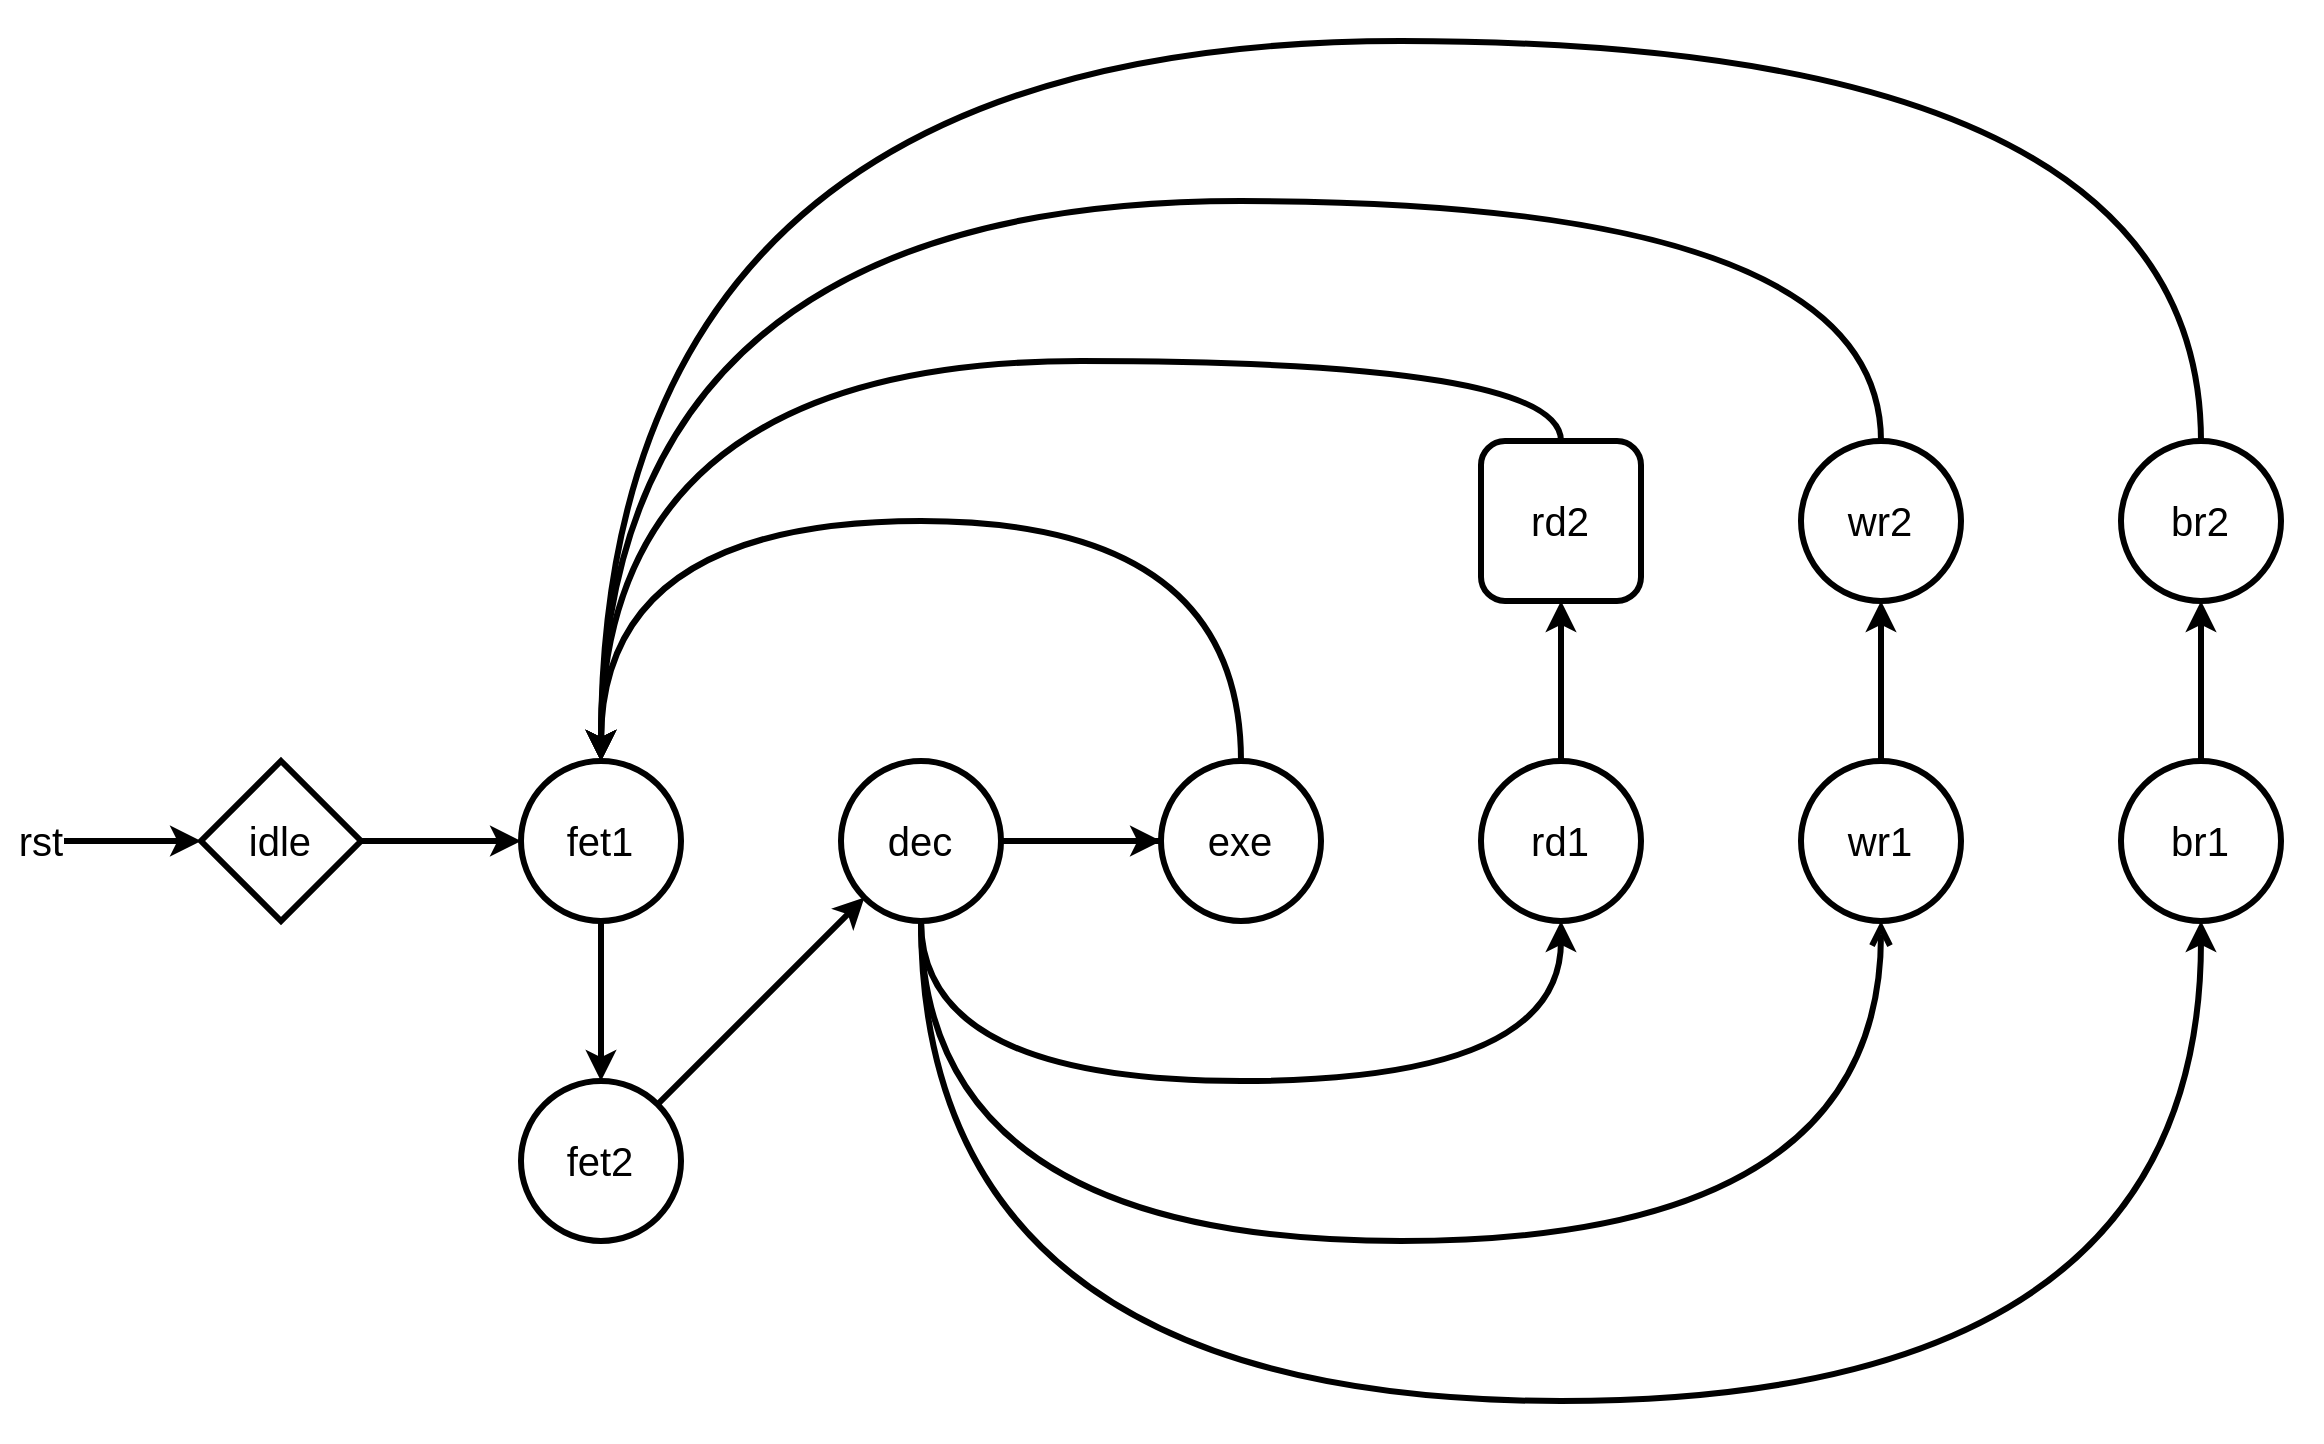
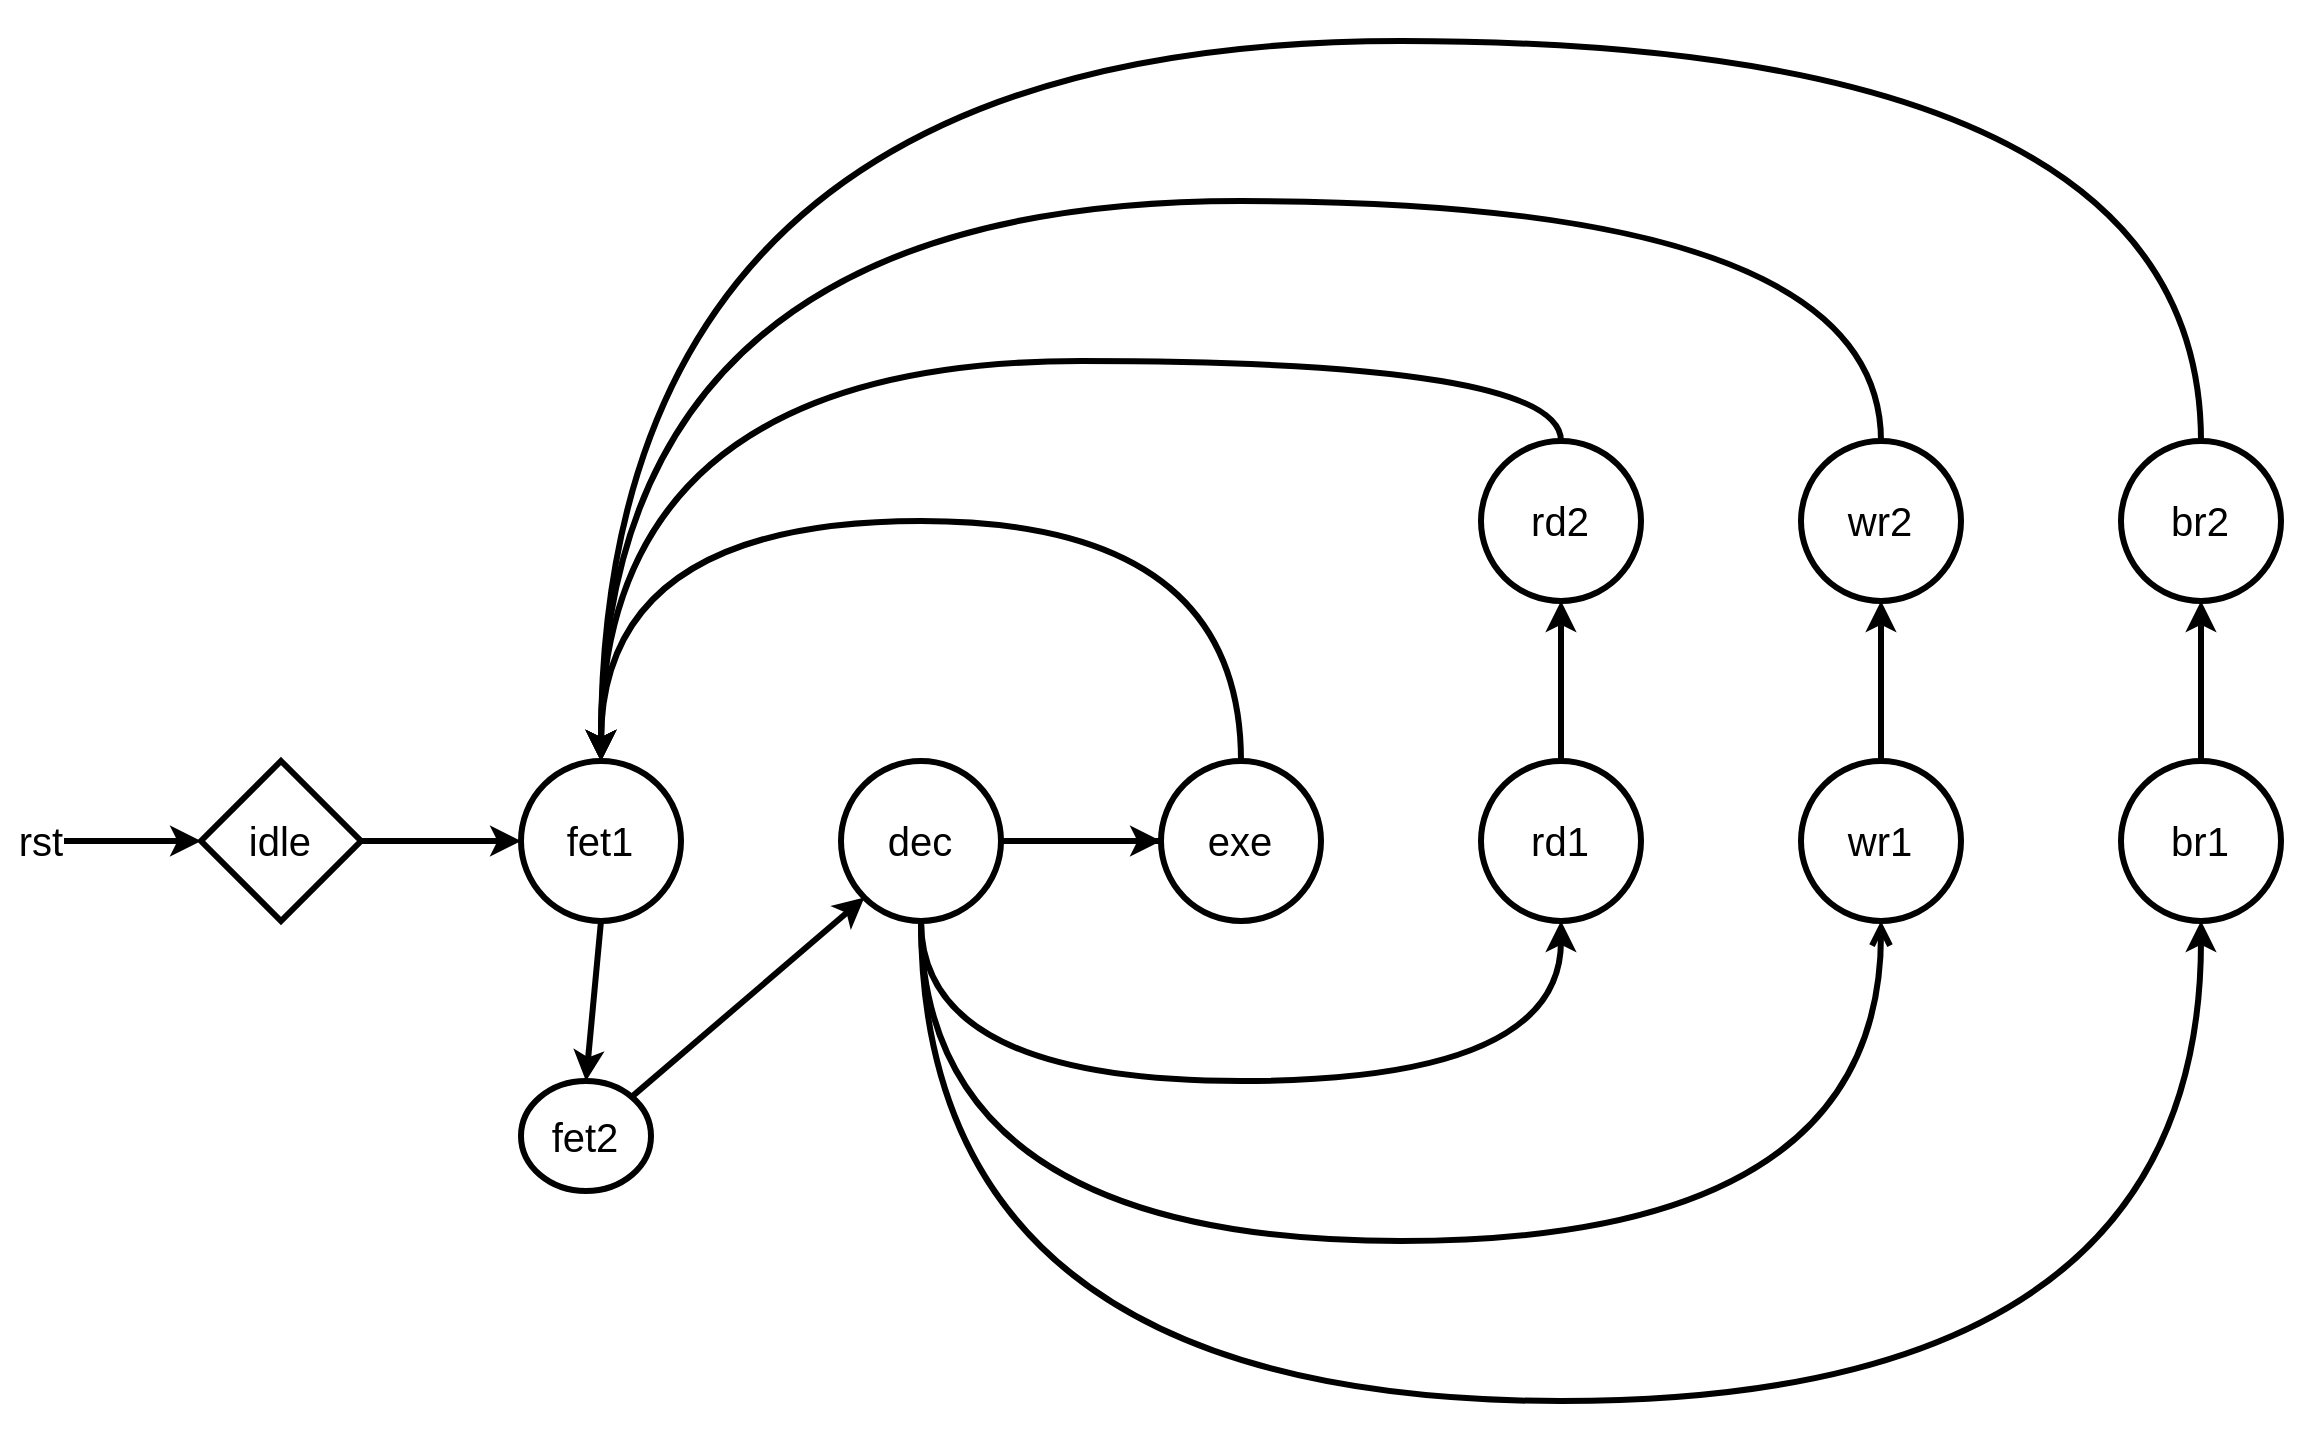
node "rd2": shape rounded rectangle -> ellipse
node "fet2": size 160x160 -> 130x110
